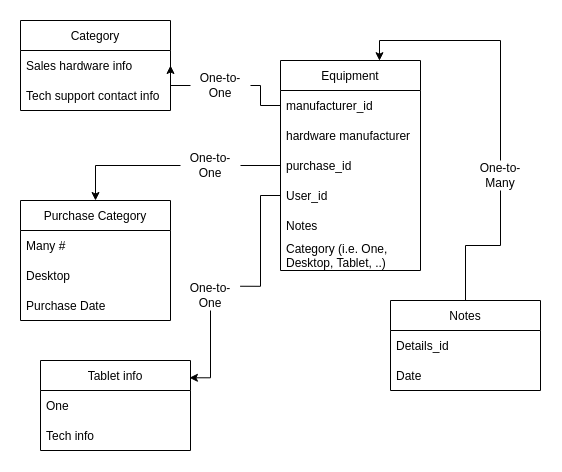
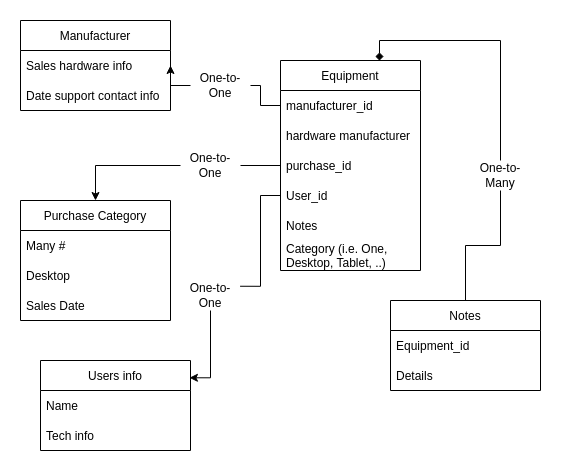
node "Category": label "Category" -> "Manufacturer"
edge "One-to-Many" -> "Equipment": arrowhead classic -> diamond
node "Tech support contact info": label "Tech support contact info" -> "Date support contact info"
node "Purchase Date": label "Purchase Date" -> "Sales Date"
node "Details_id": label "Details_id" -> "Equipment_id"
node "Tablet info": label "Tablet info" -> "Users info"
node "Date": label "Date" -> "Details"
node "One": label "One" -> "Name"
